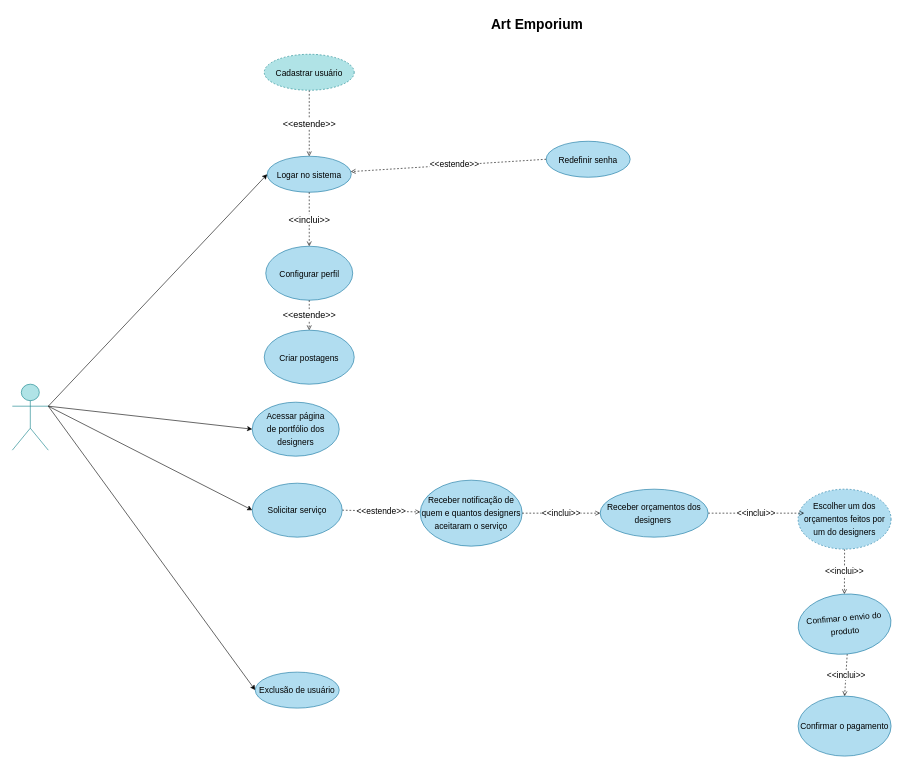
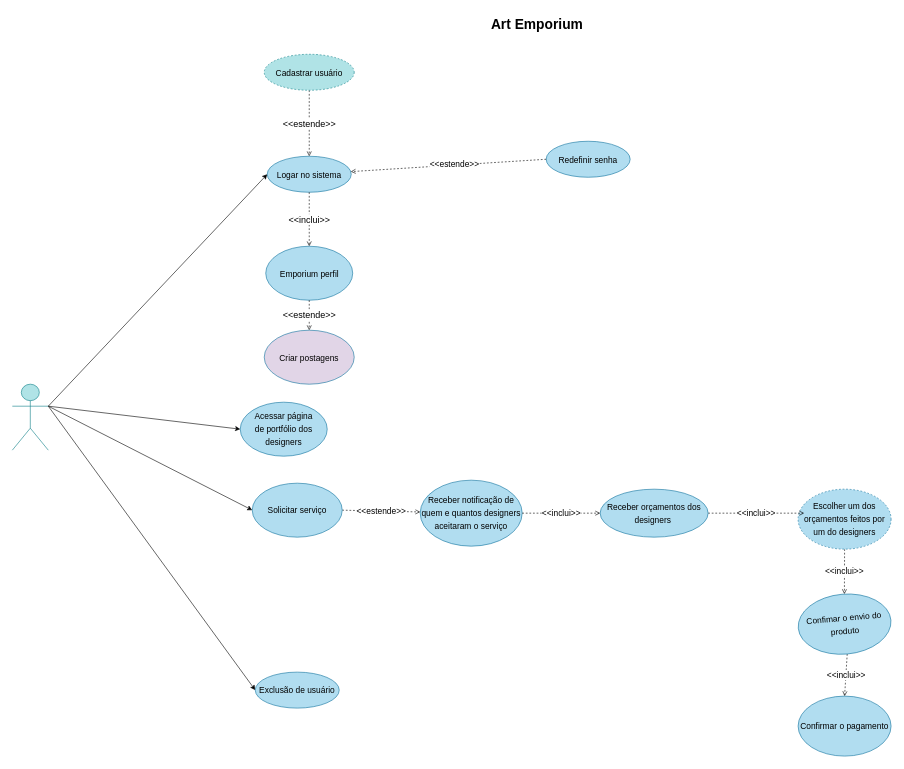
node "Configurar perfil": label "Configurar perfil" -> "Emporium perfil"
node "Criar postagens": fillcolor #b1ddf0 -> #e1d5e7
node "Acessar página de portfólio dos designers": moved (296, 429) -> (284, 429)
